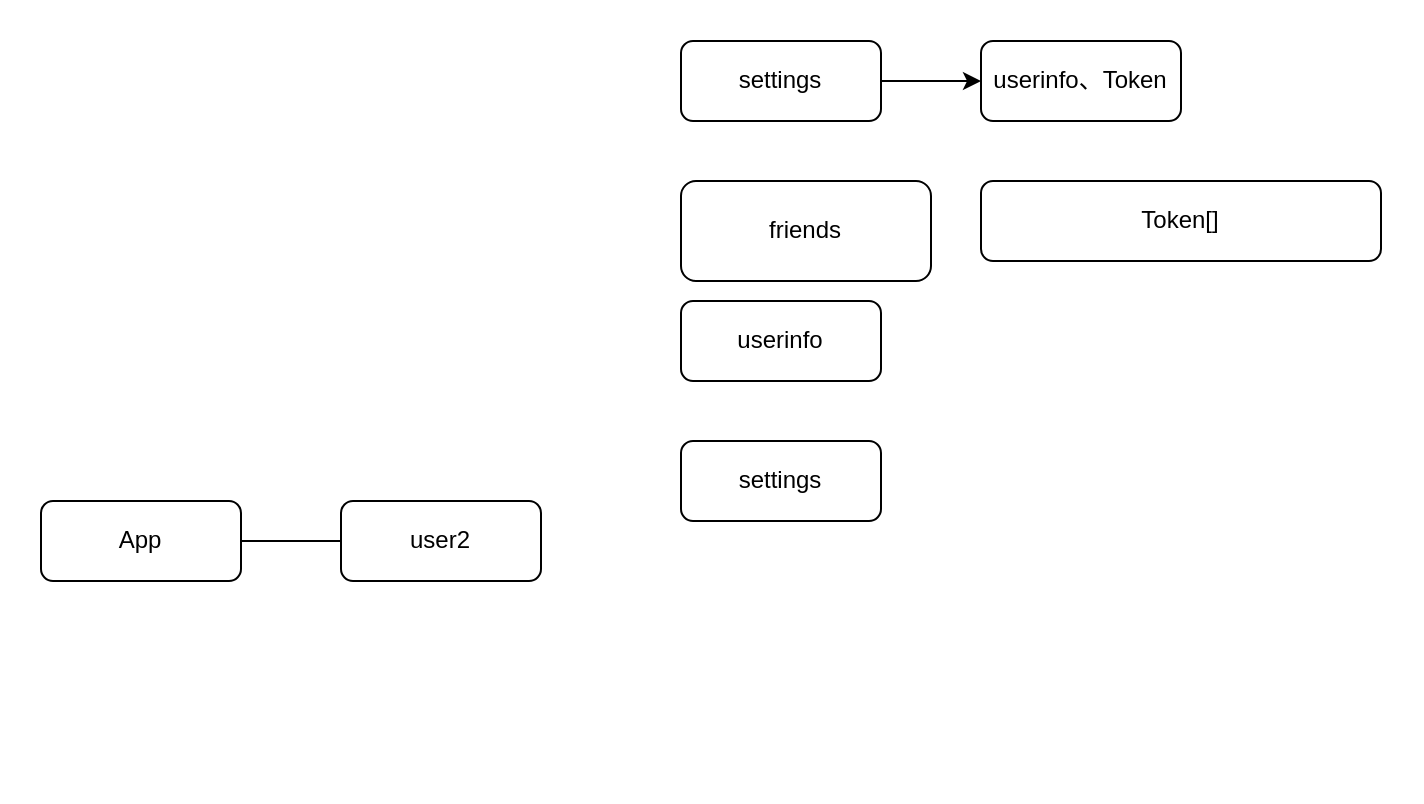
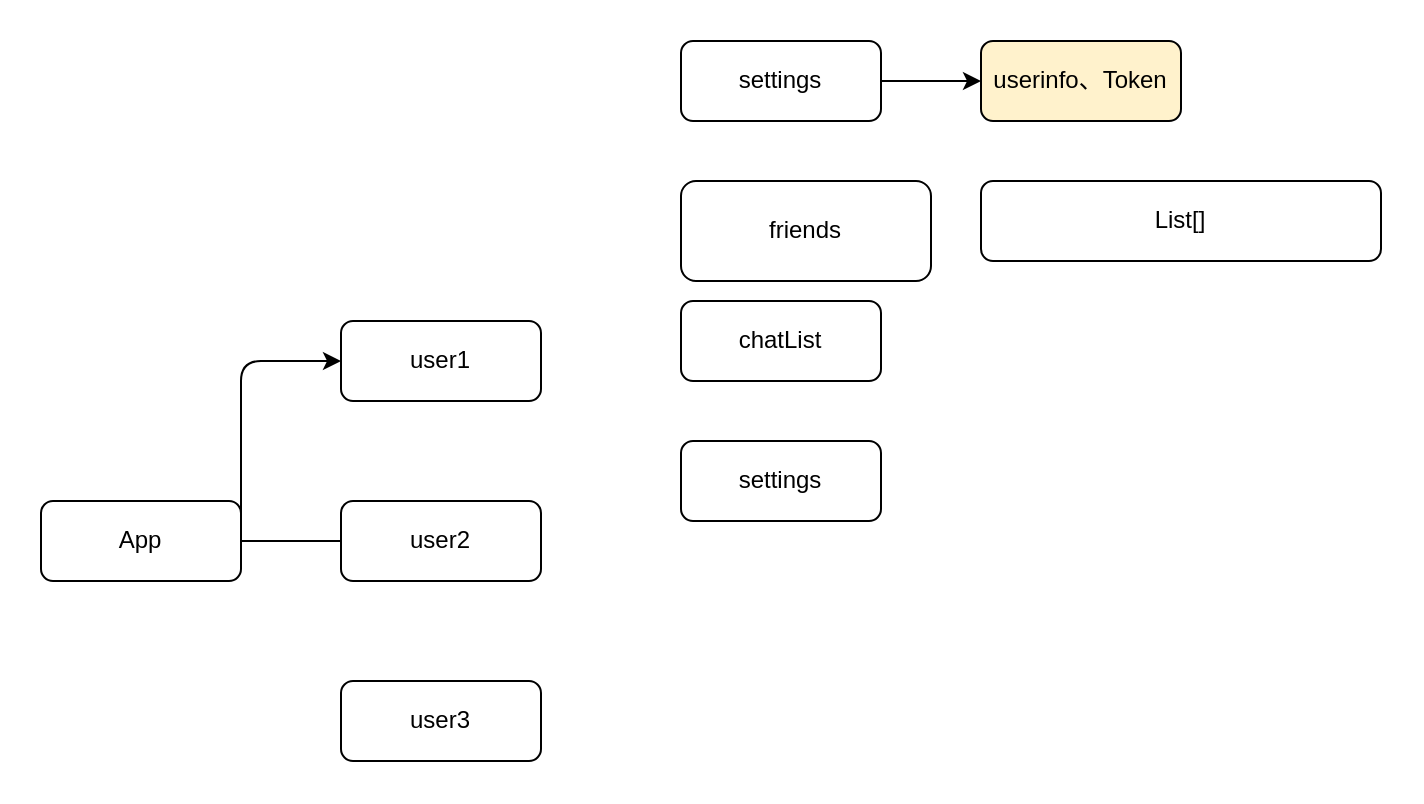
node "userinfo、Token": fillcolor #ffffff -> #fff2cc
node "Token[]": label "Token[]" -> "List[]"
node "userinfo": label "userinfo" -> "chatList"
node "user1": added
edge "App" -> "user1": added
node "user3": added
